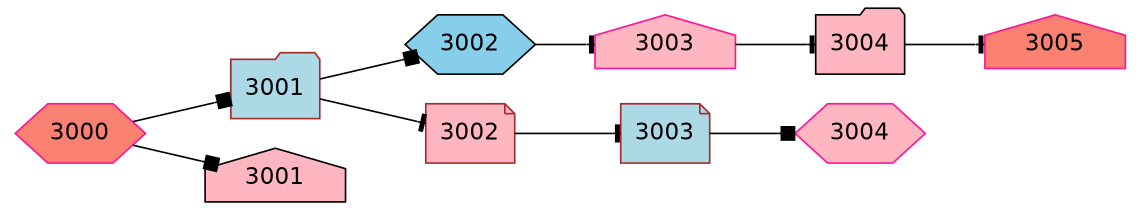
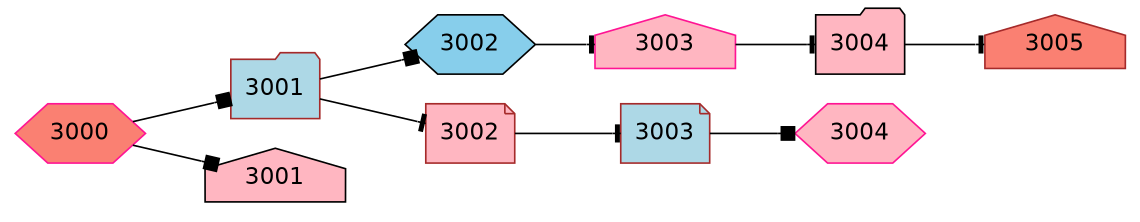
node "3005": color deeppink -> brown
